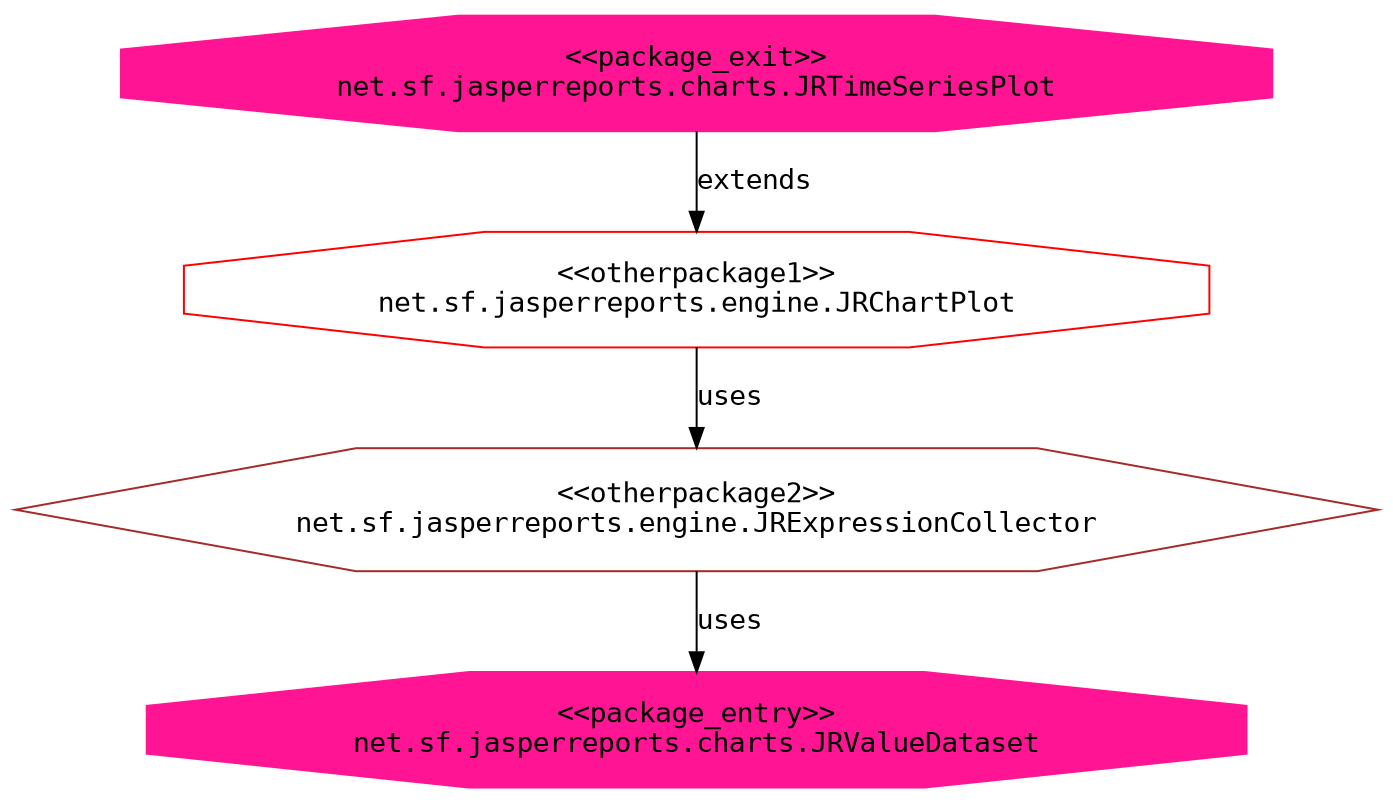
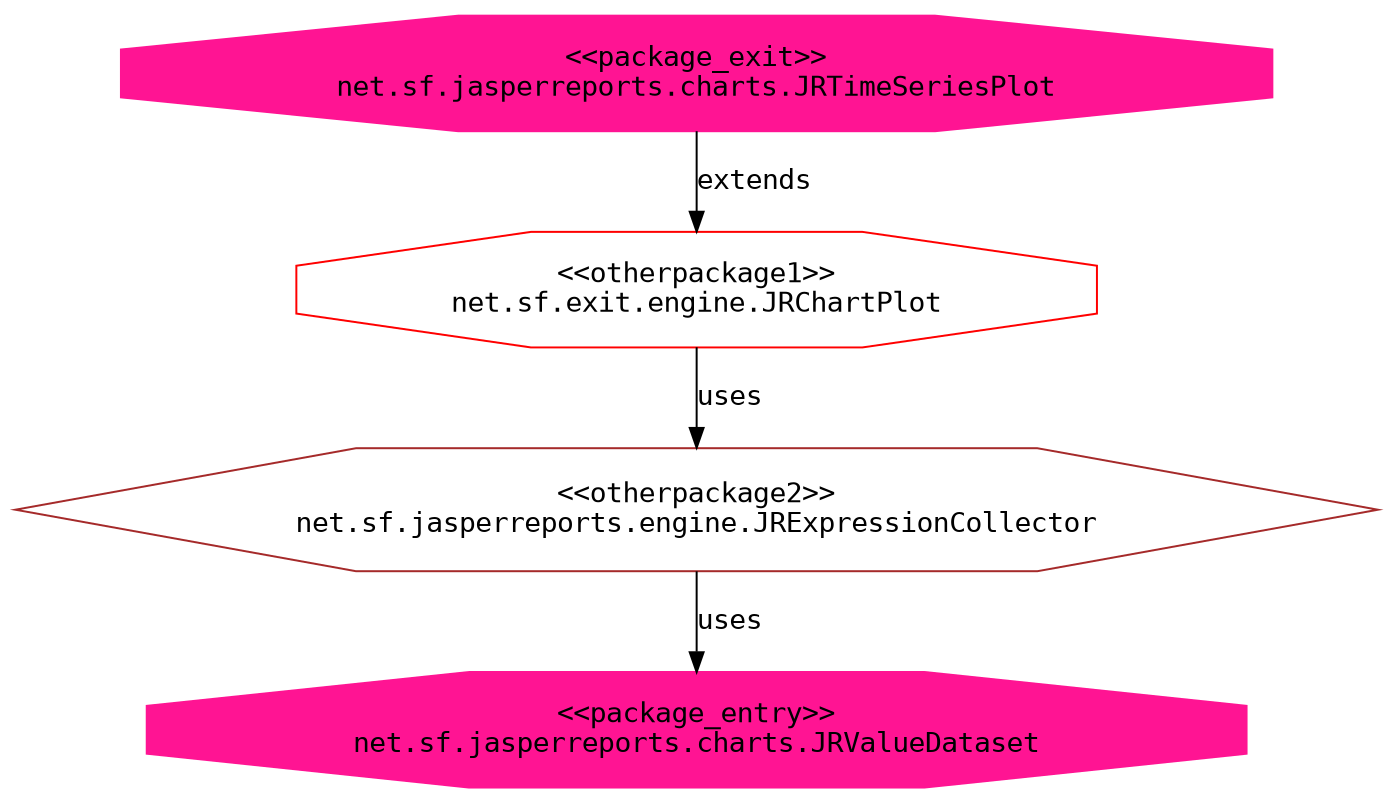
node "<<otherpackage1>> net.sf.jasperreports.engine.JRChartPlot": label "<<otherpackage1>> net.sf.jasperreports.engine.JRChartPlot" -> "<<otherpackage1>> net.sf.exit.engine.JRChartPlot"
